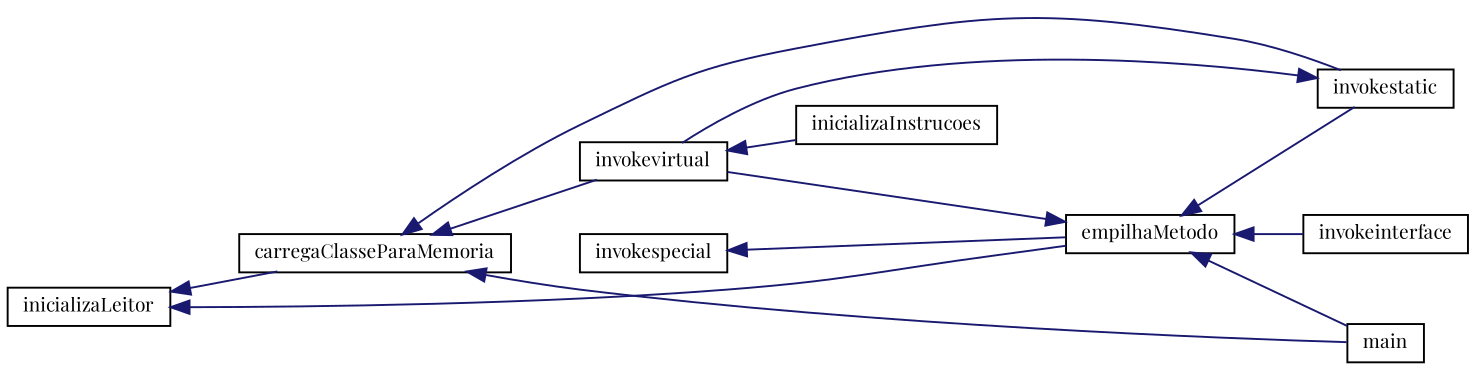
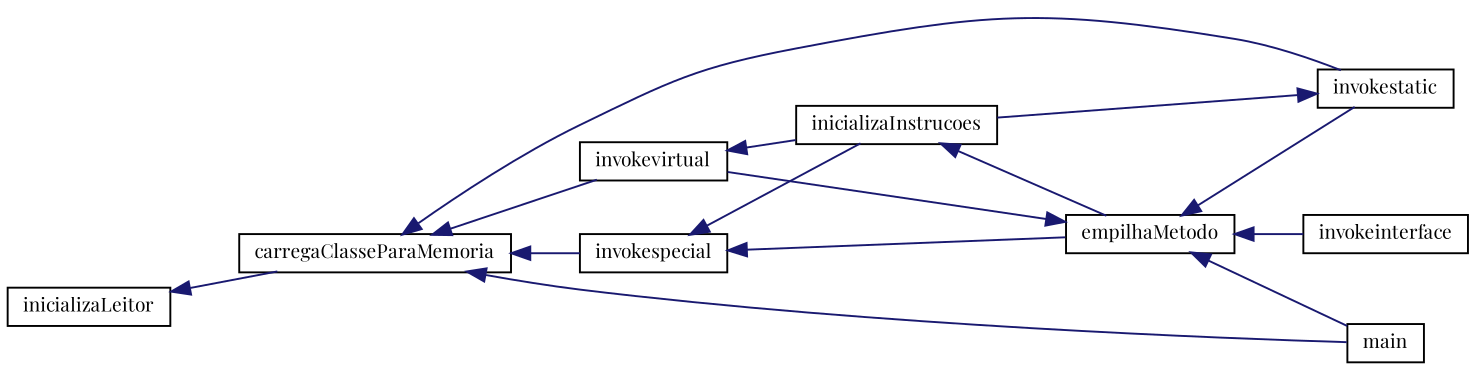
edge "invokevirtual" -> "invokestatic": now "inicializaInstrucoes" -> "invokestatic"
edge "inicializaInstrucoes" -> "invokespecial": added
edge "invokespecial" -> "carregaClasseParaMemoria": added
edge "empilhaMetodo" -> "inicializaLeitor": now "empilhaMetodo" -> "inicializaInstrucoes"
